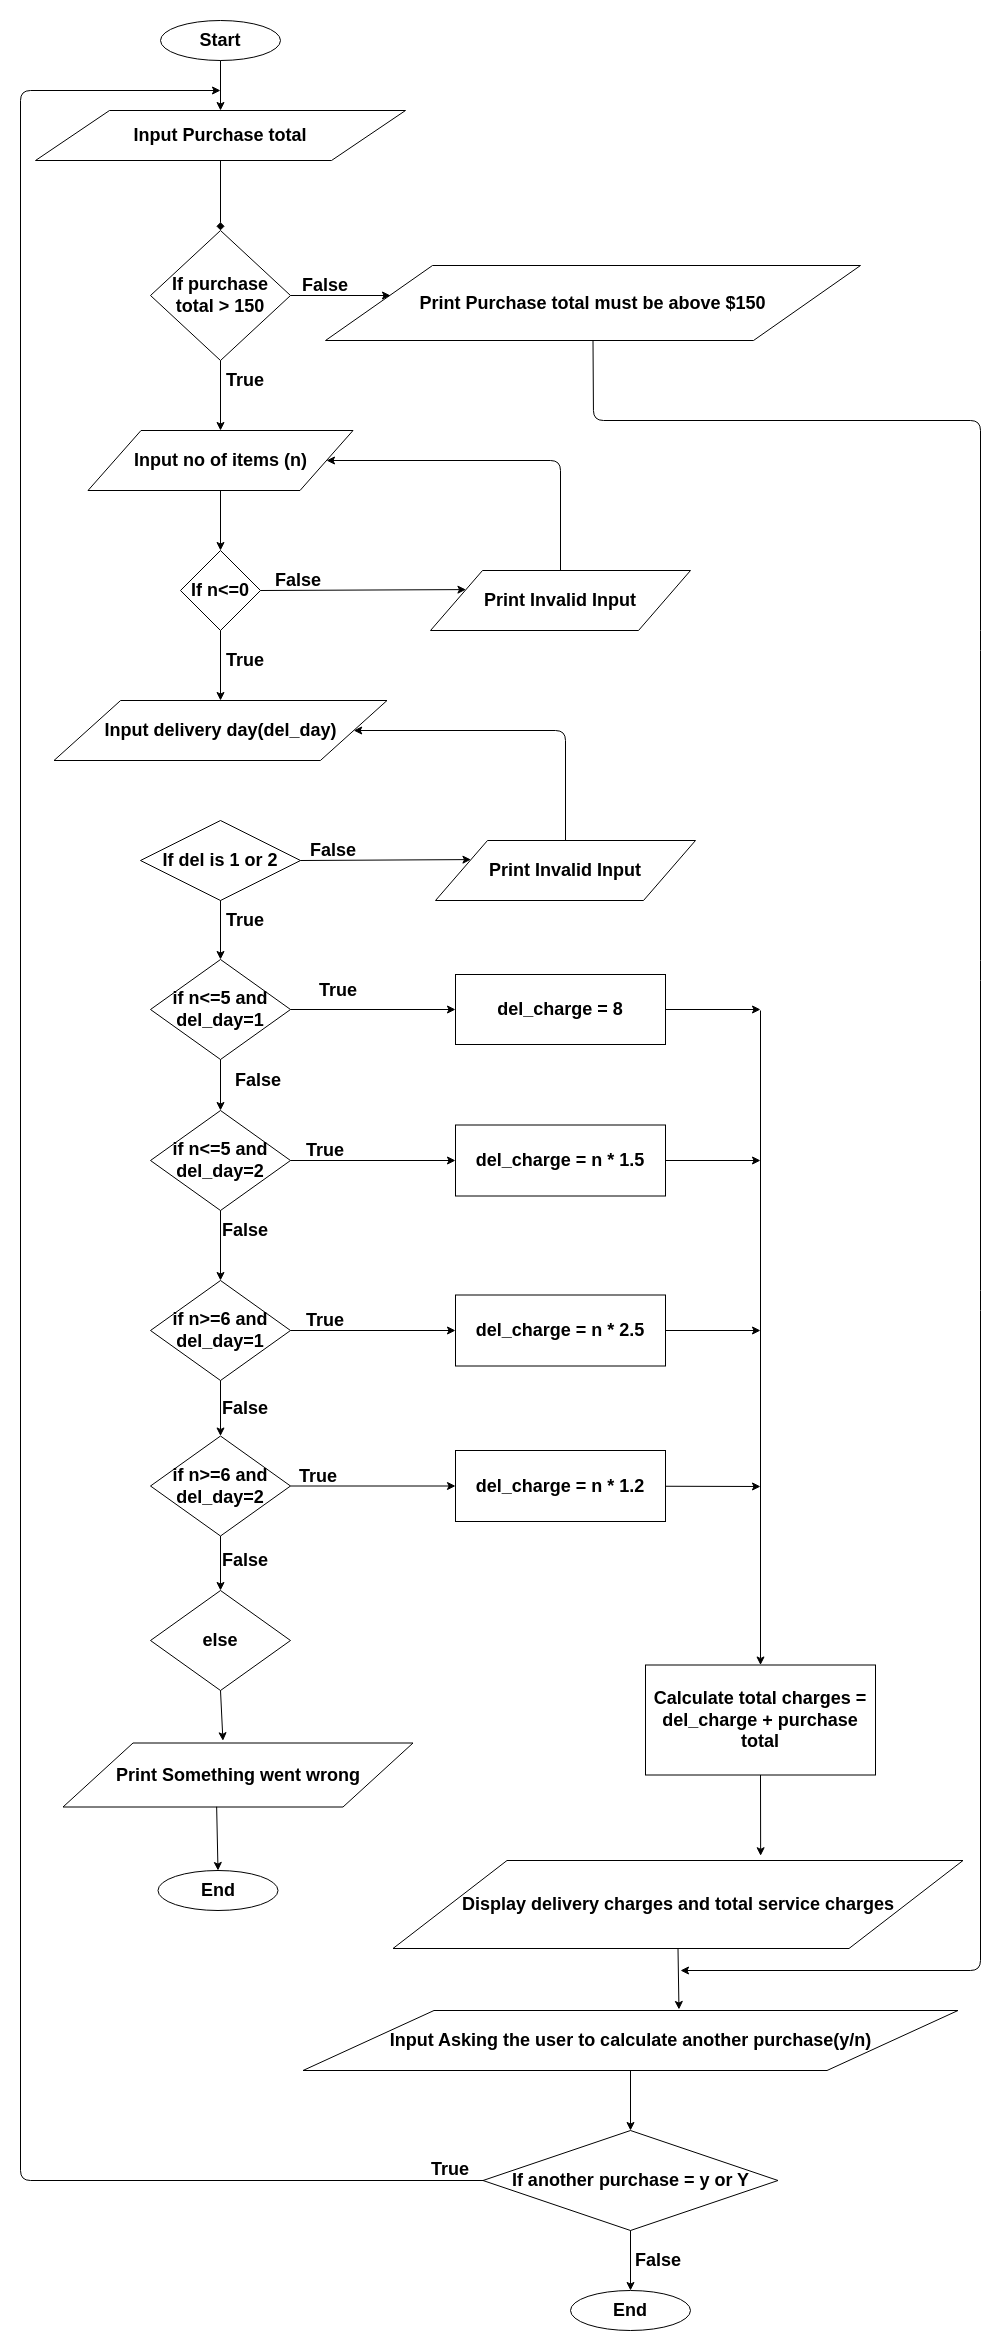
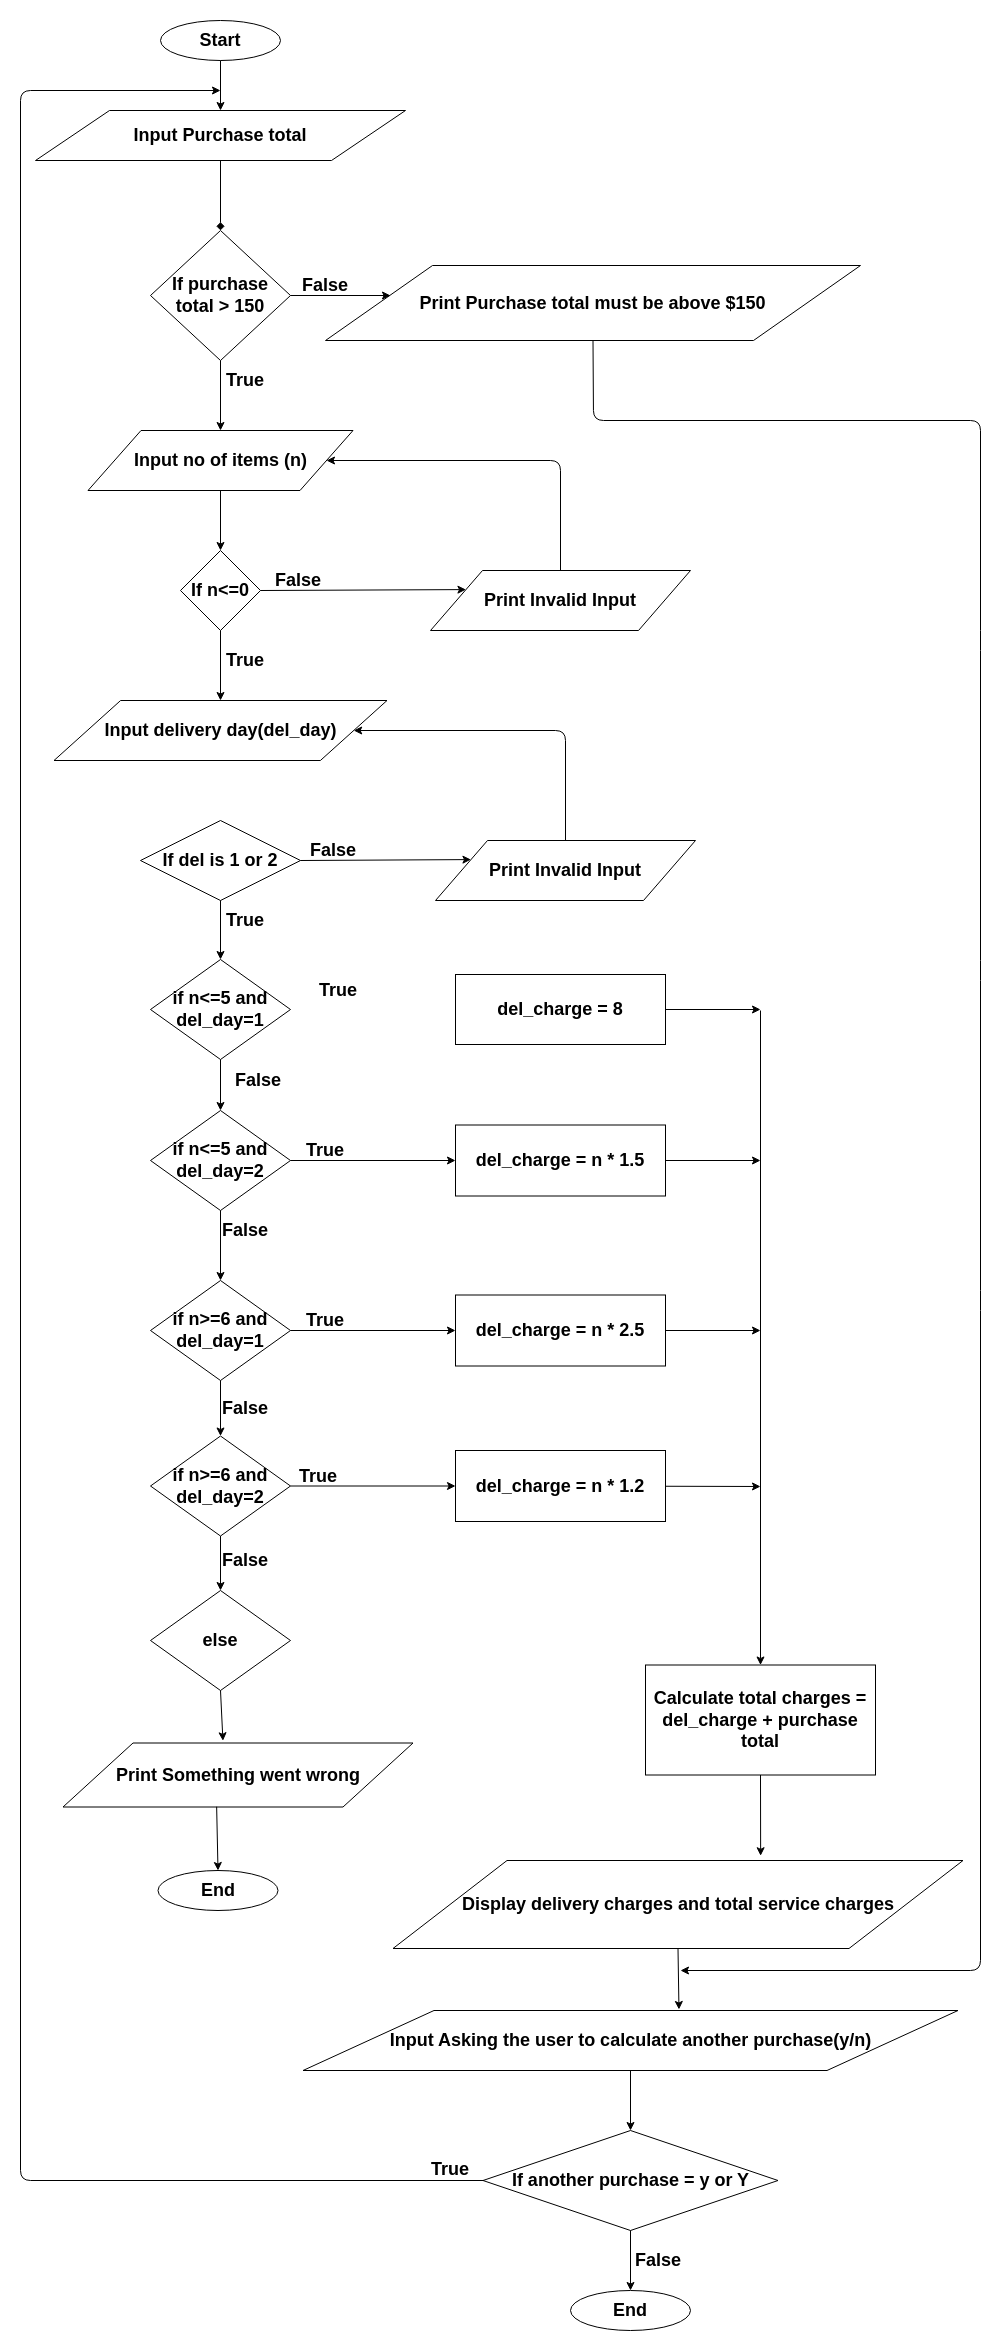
edge "if n<=5 and del_day=1" -> "del_charge = 8": removed
